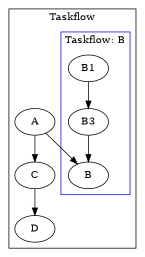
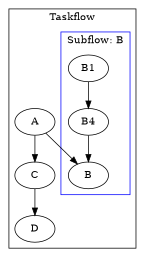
cluster "Taskflow: B": label "Taskflow: B" -> "Subflow: B"
node "B3": label "B3" -> "B4"
